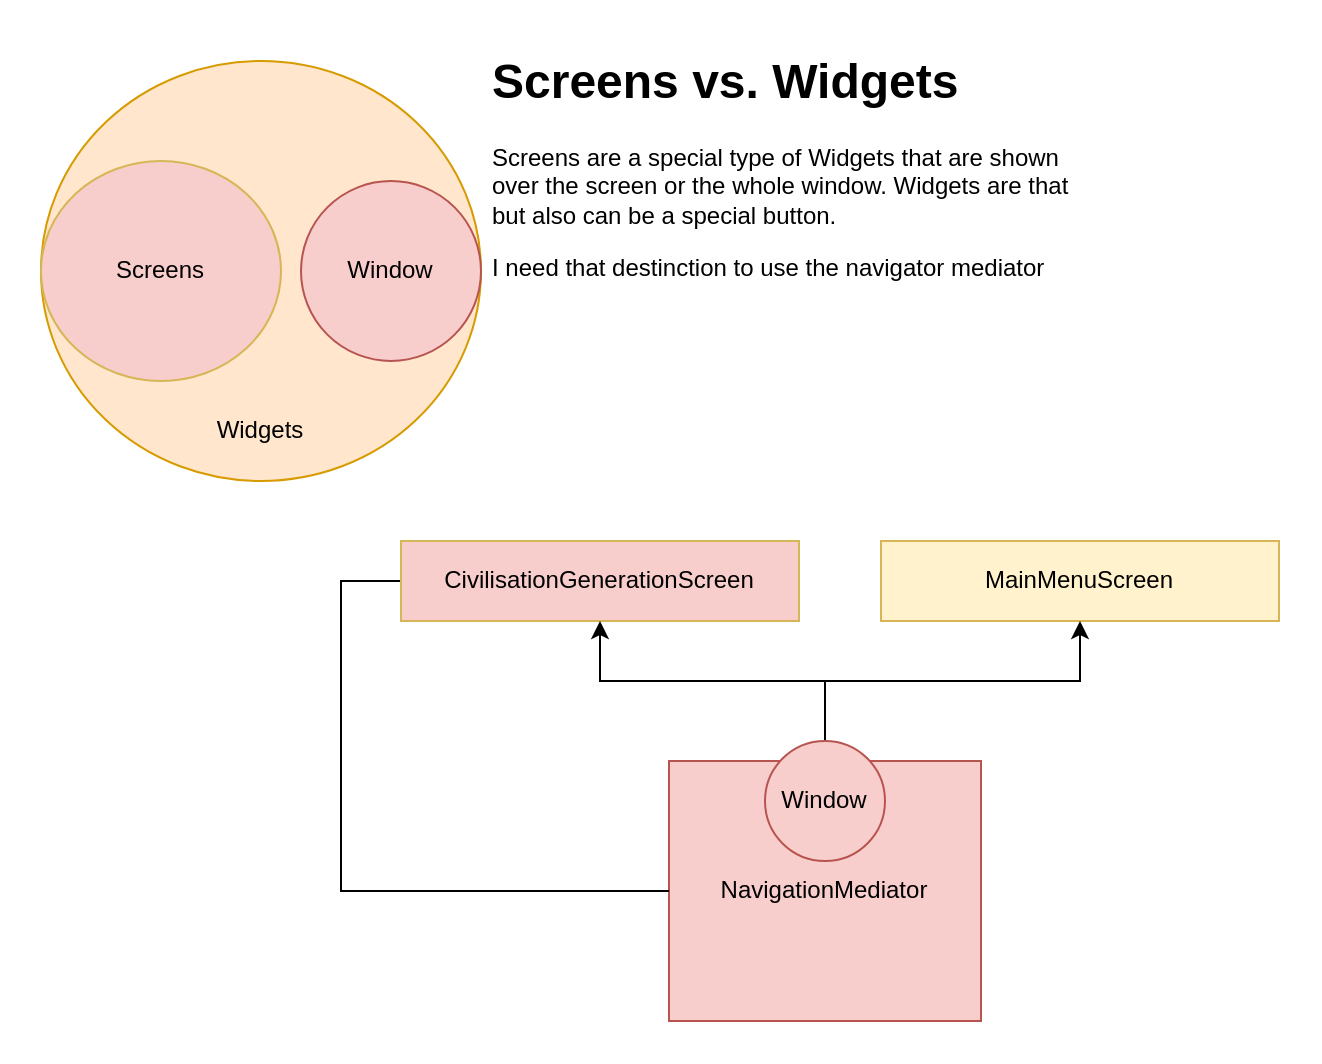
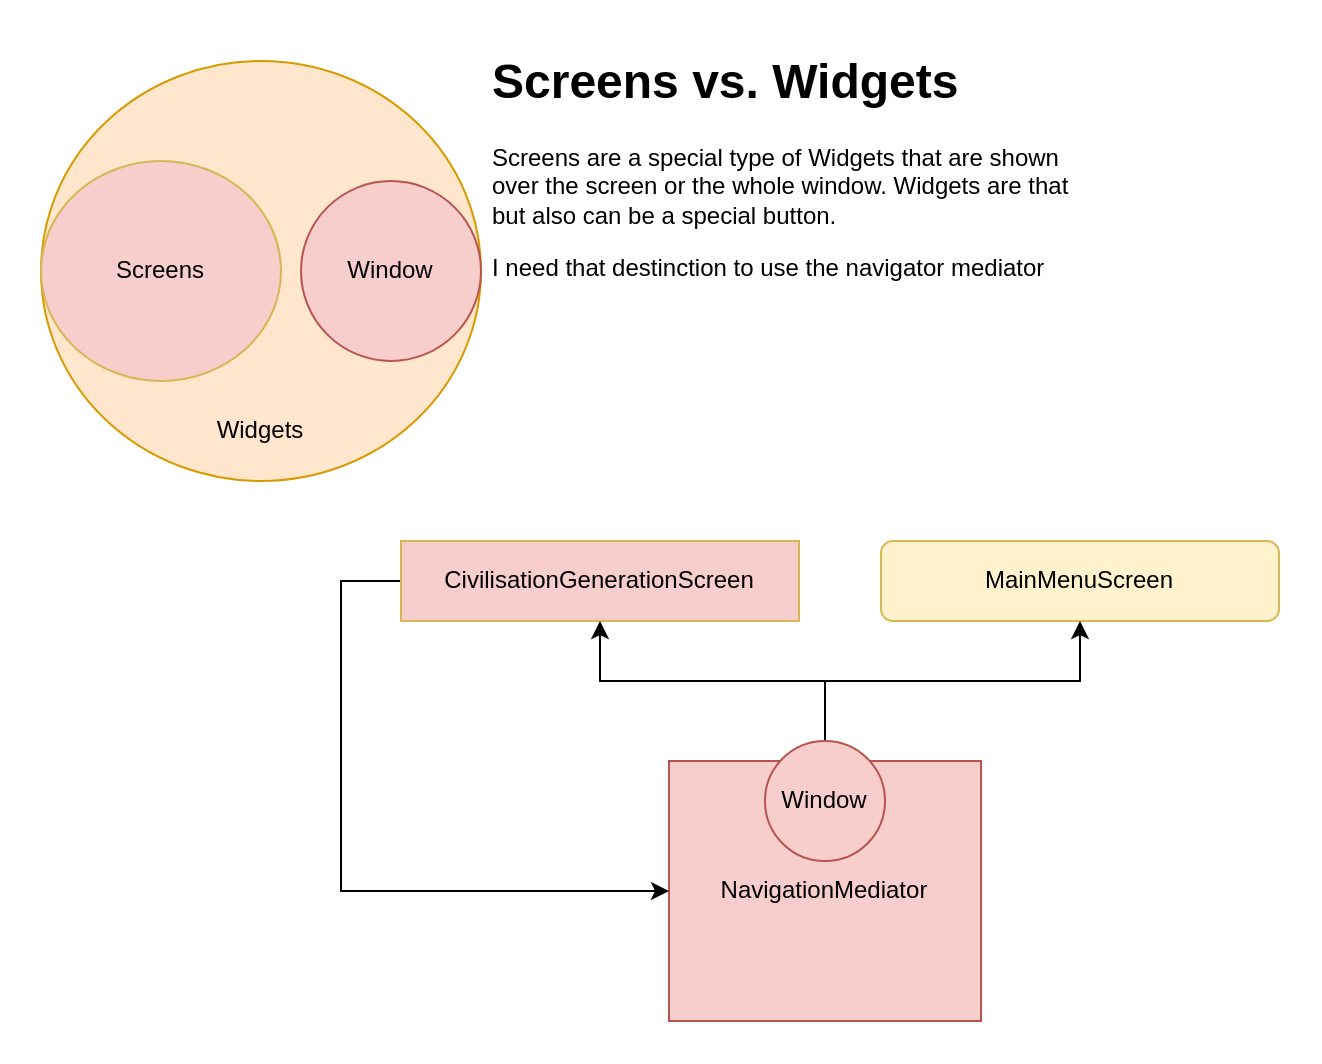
node "MainMenuScreen": shape rectangle -> rounded rectangle
edge "CivilisationGenerationScreen" -- "NavigationMediator": arrowhead none -> classic
